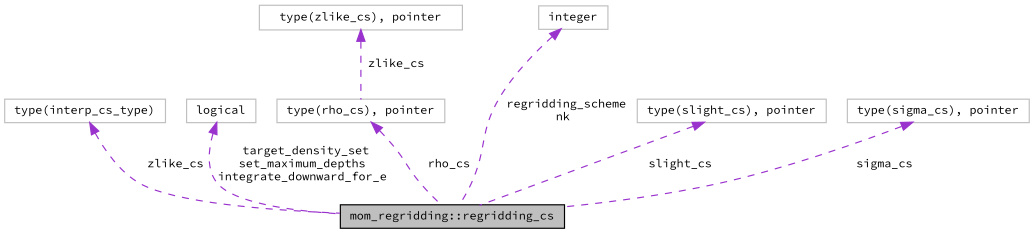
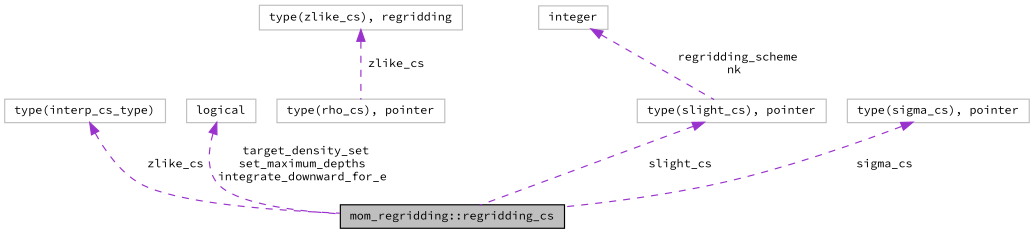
node "type(zlike_cs), pointer": label "type(zlike_cs), pointer" -> "type(zlike_cs), regridding"
edge "mom_regridding::regridding_cs" -> "integer": now "type(slight_cs), pointer" -> "integer"
edge "mom_regridding::regridding_cs" -> "type(rho_cs), pointer": removed, label "rho_cs"
